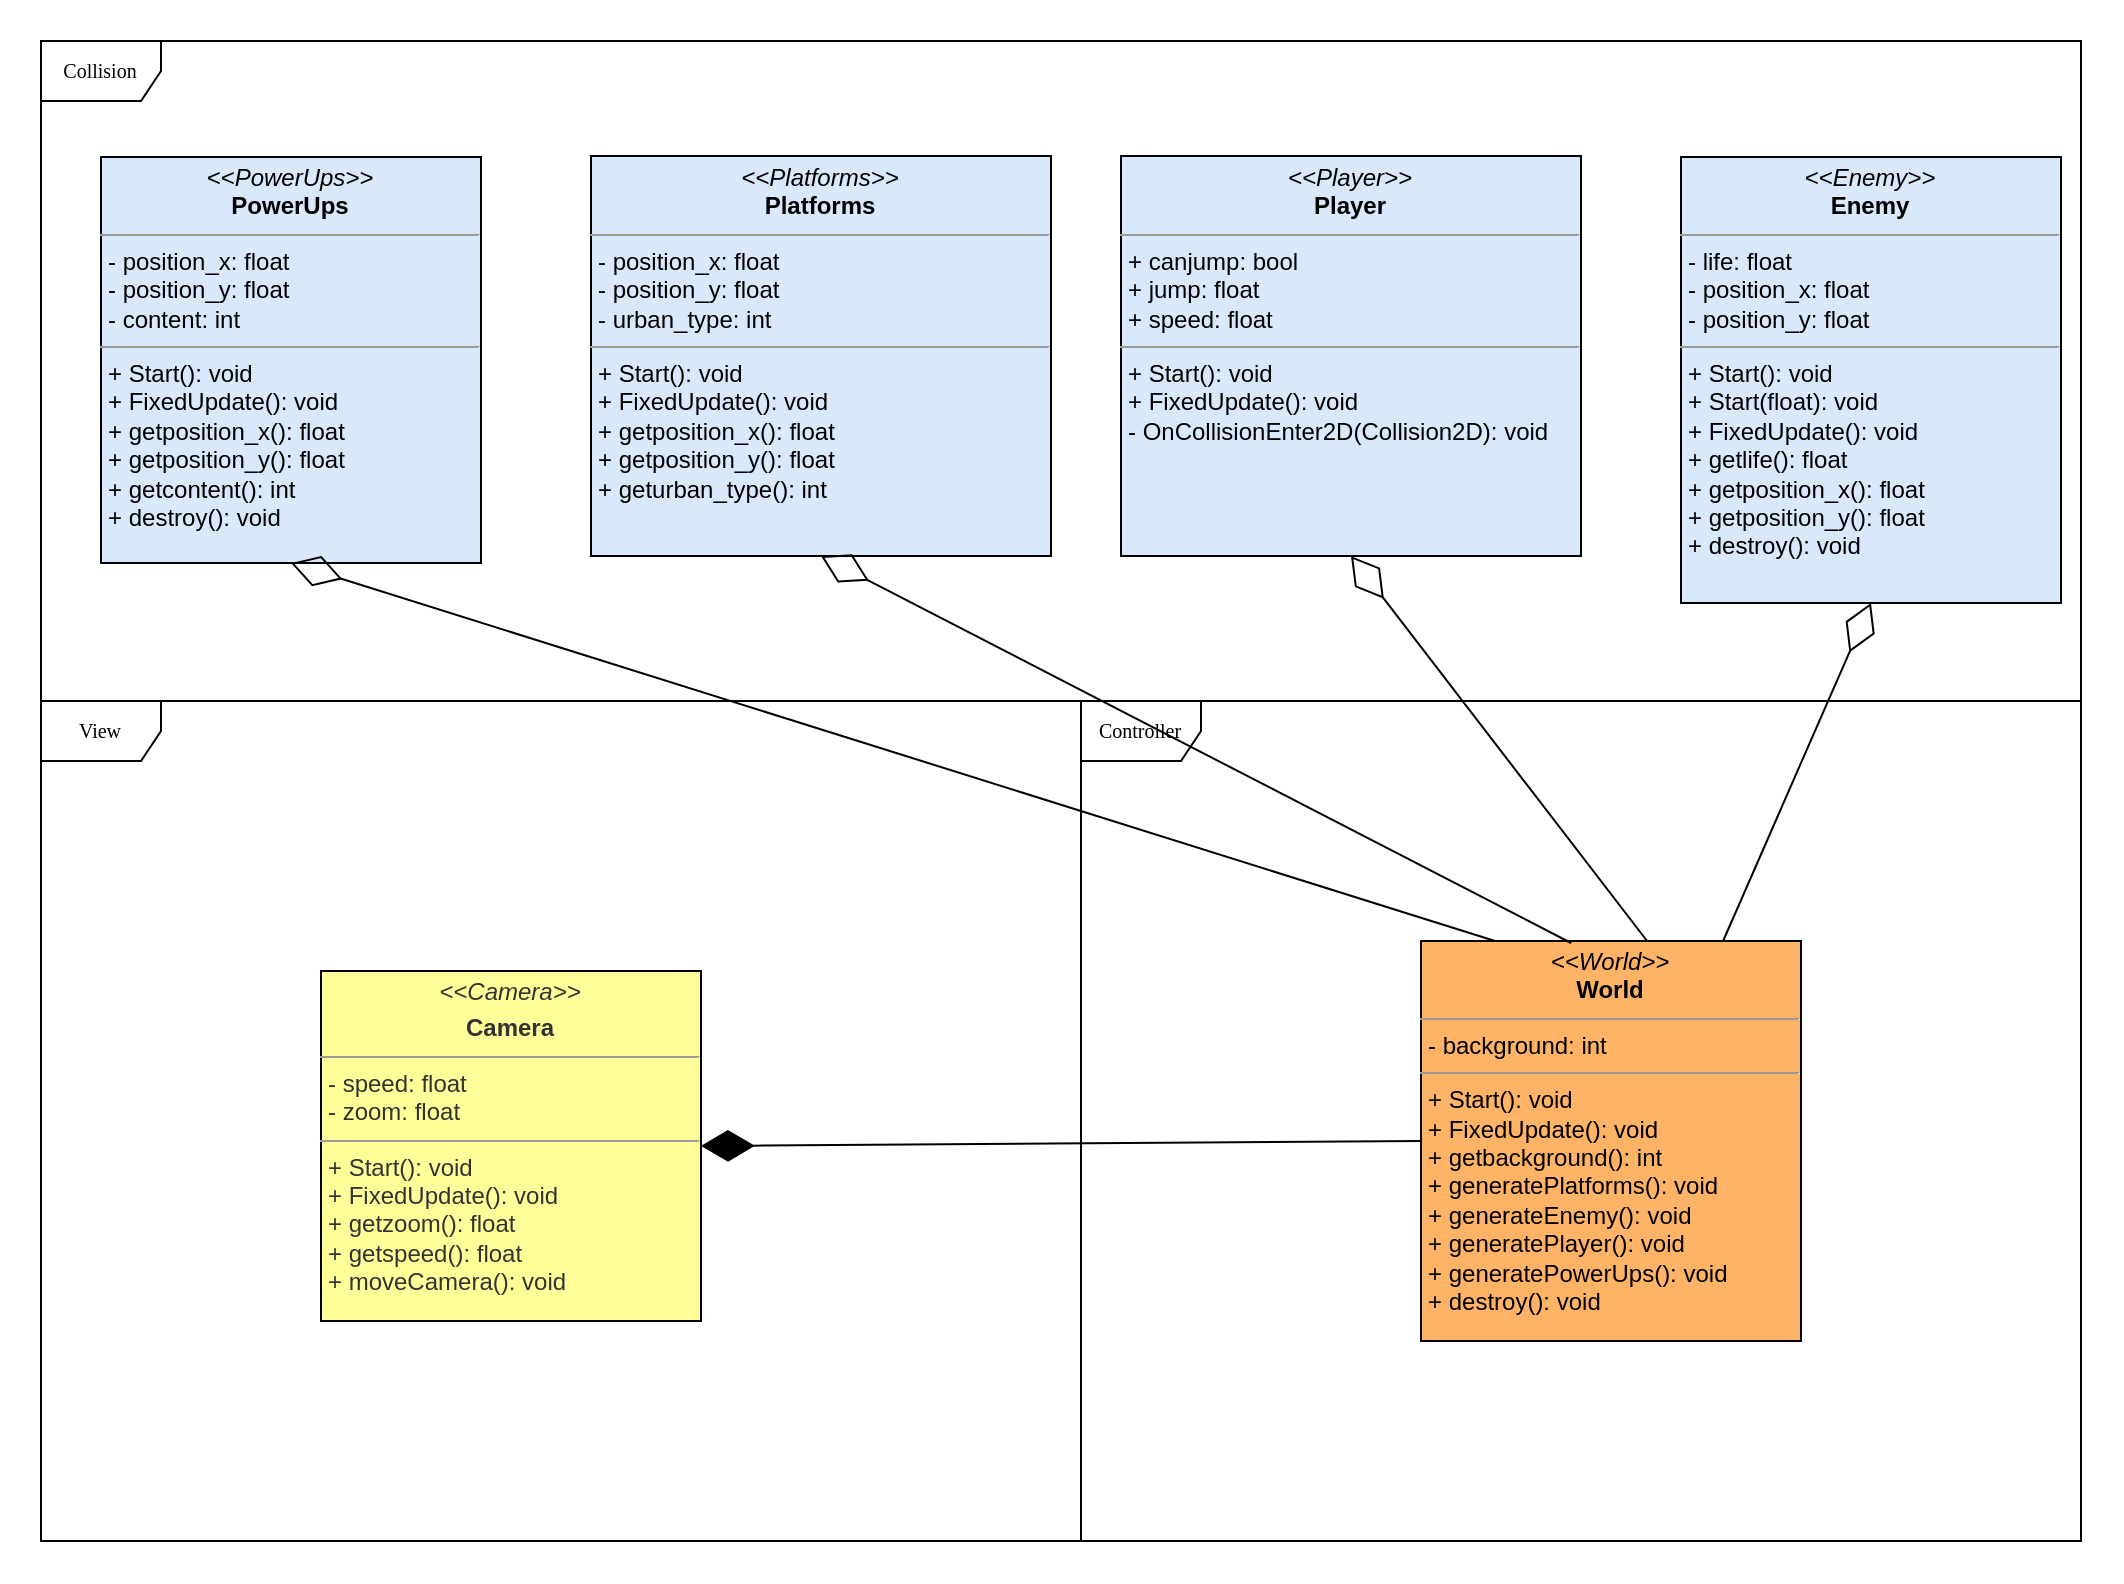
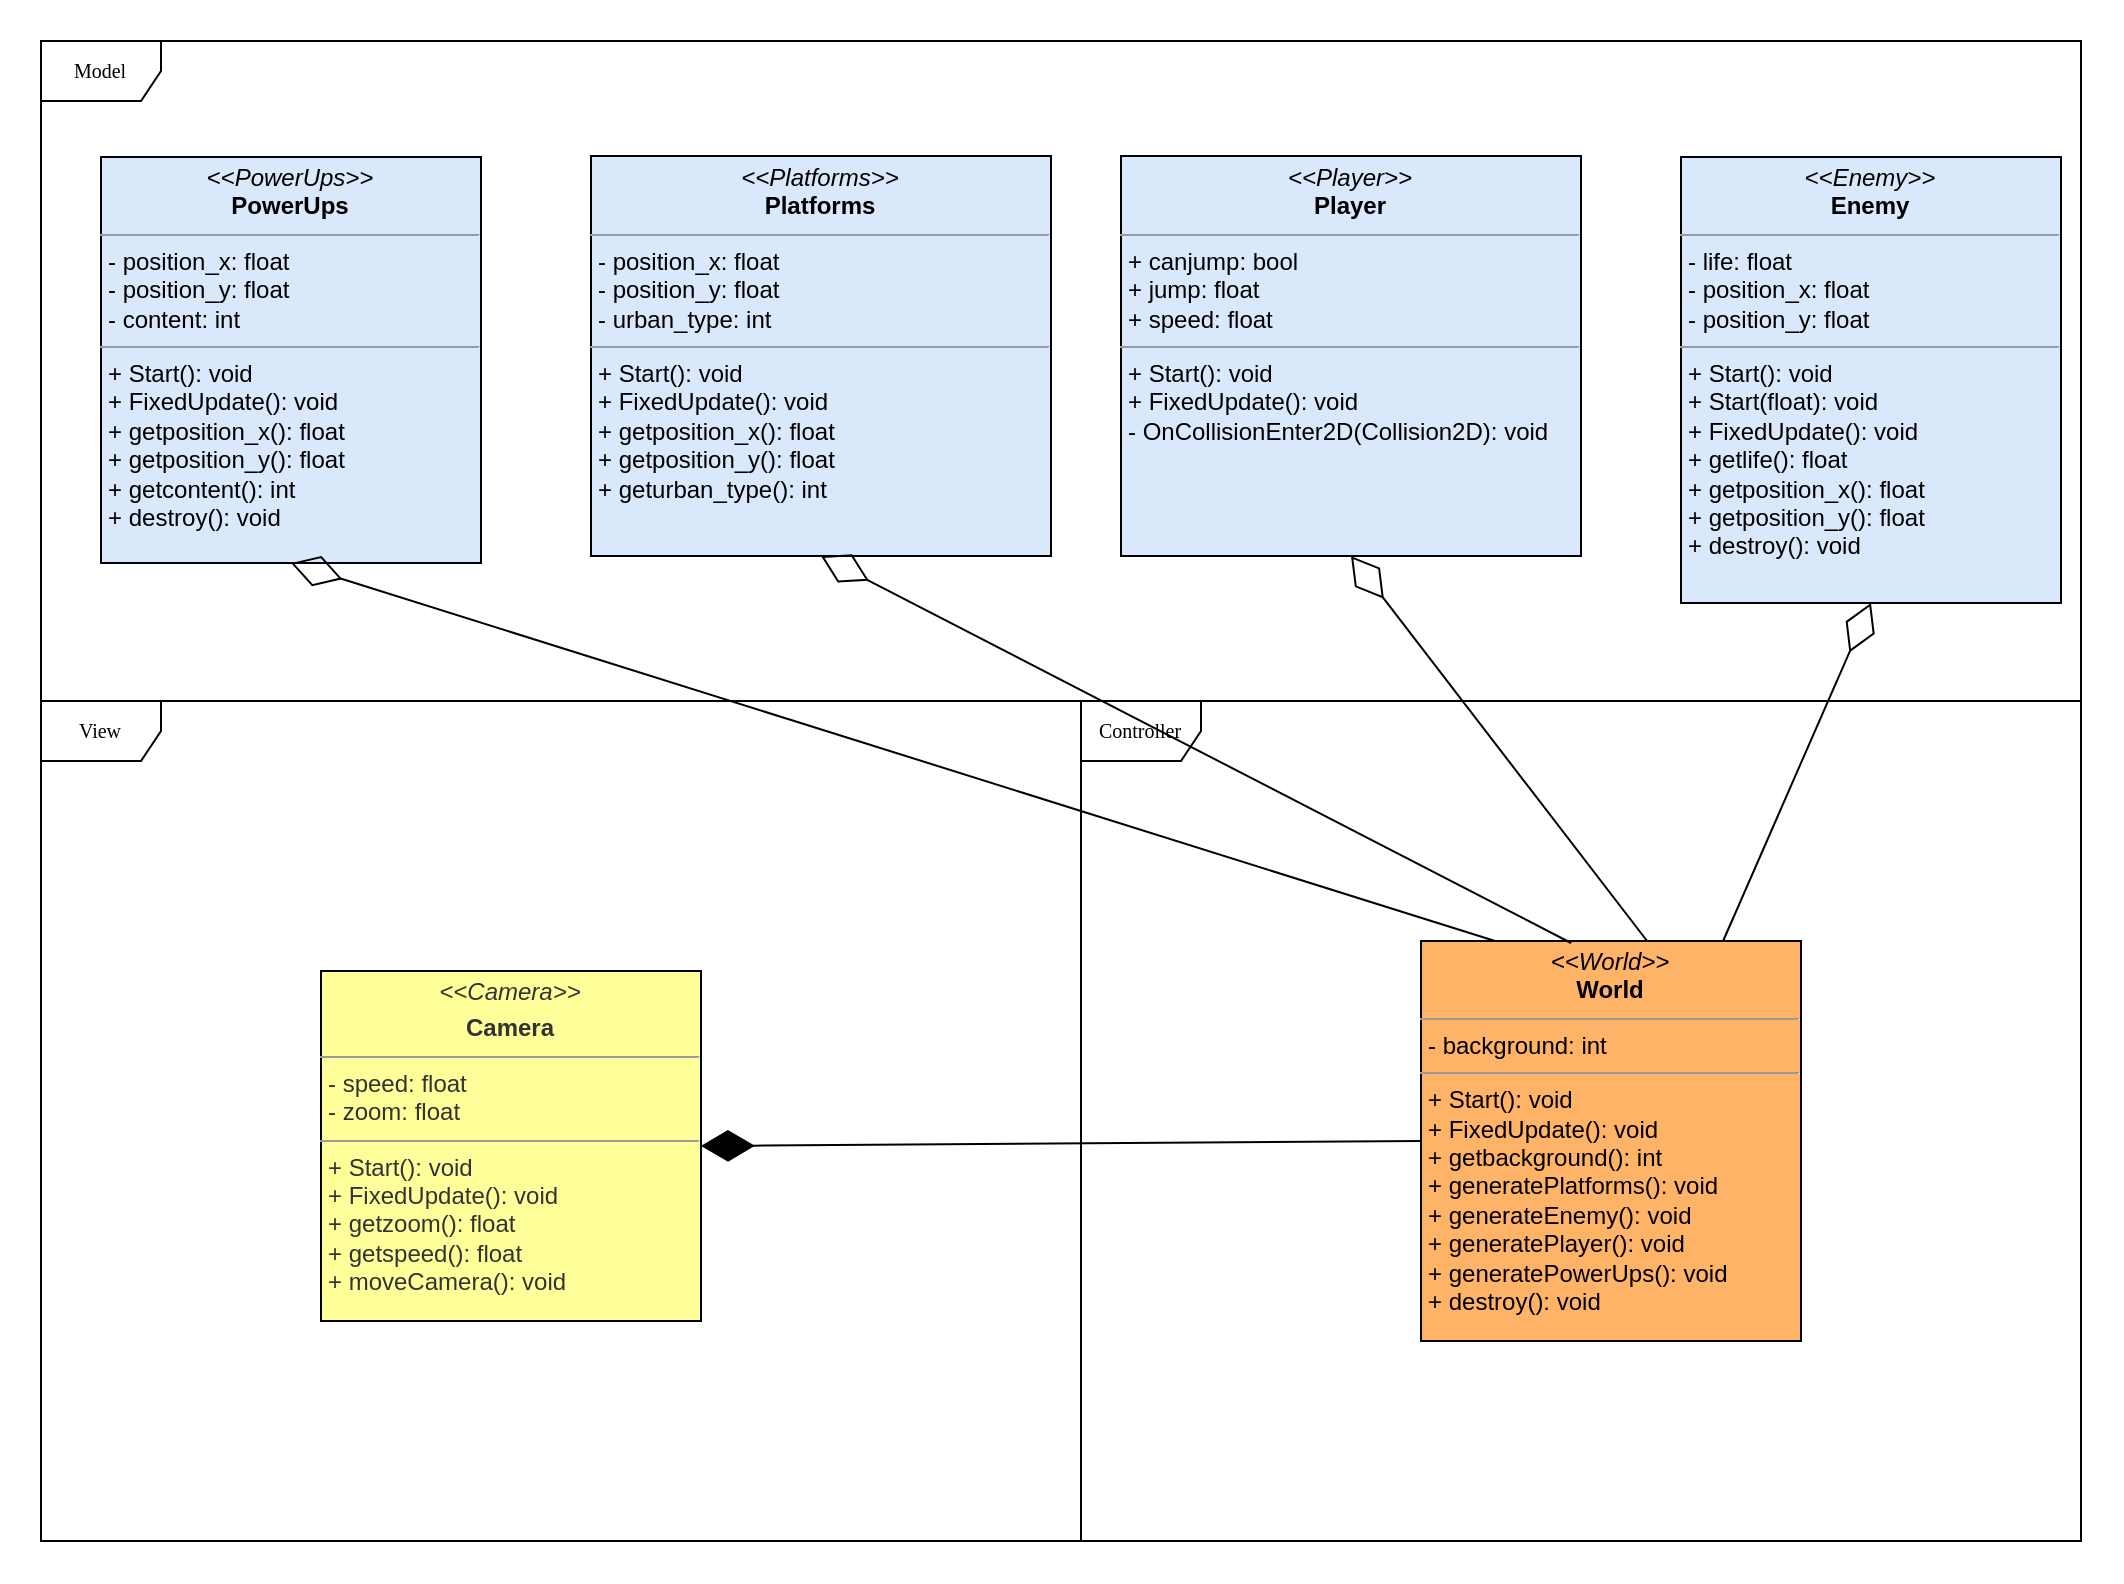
node "Collision": label "Collision" -> "Model"
